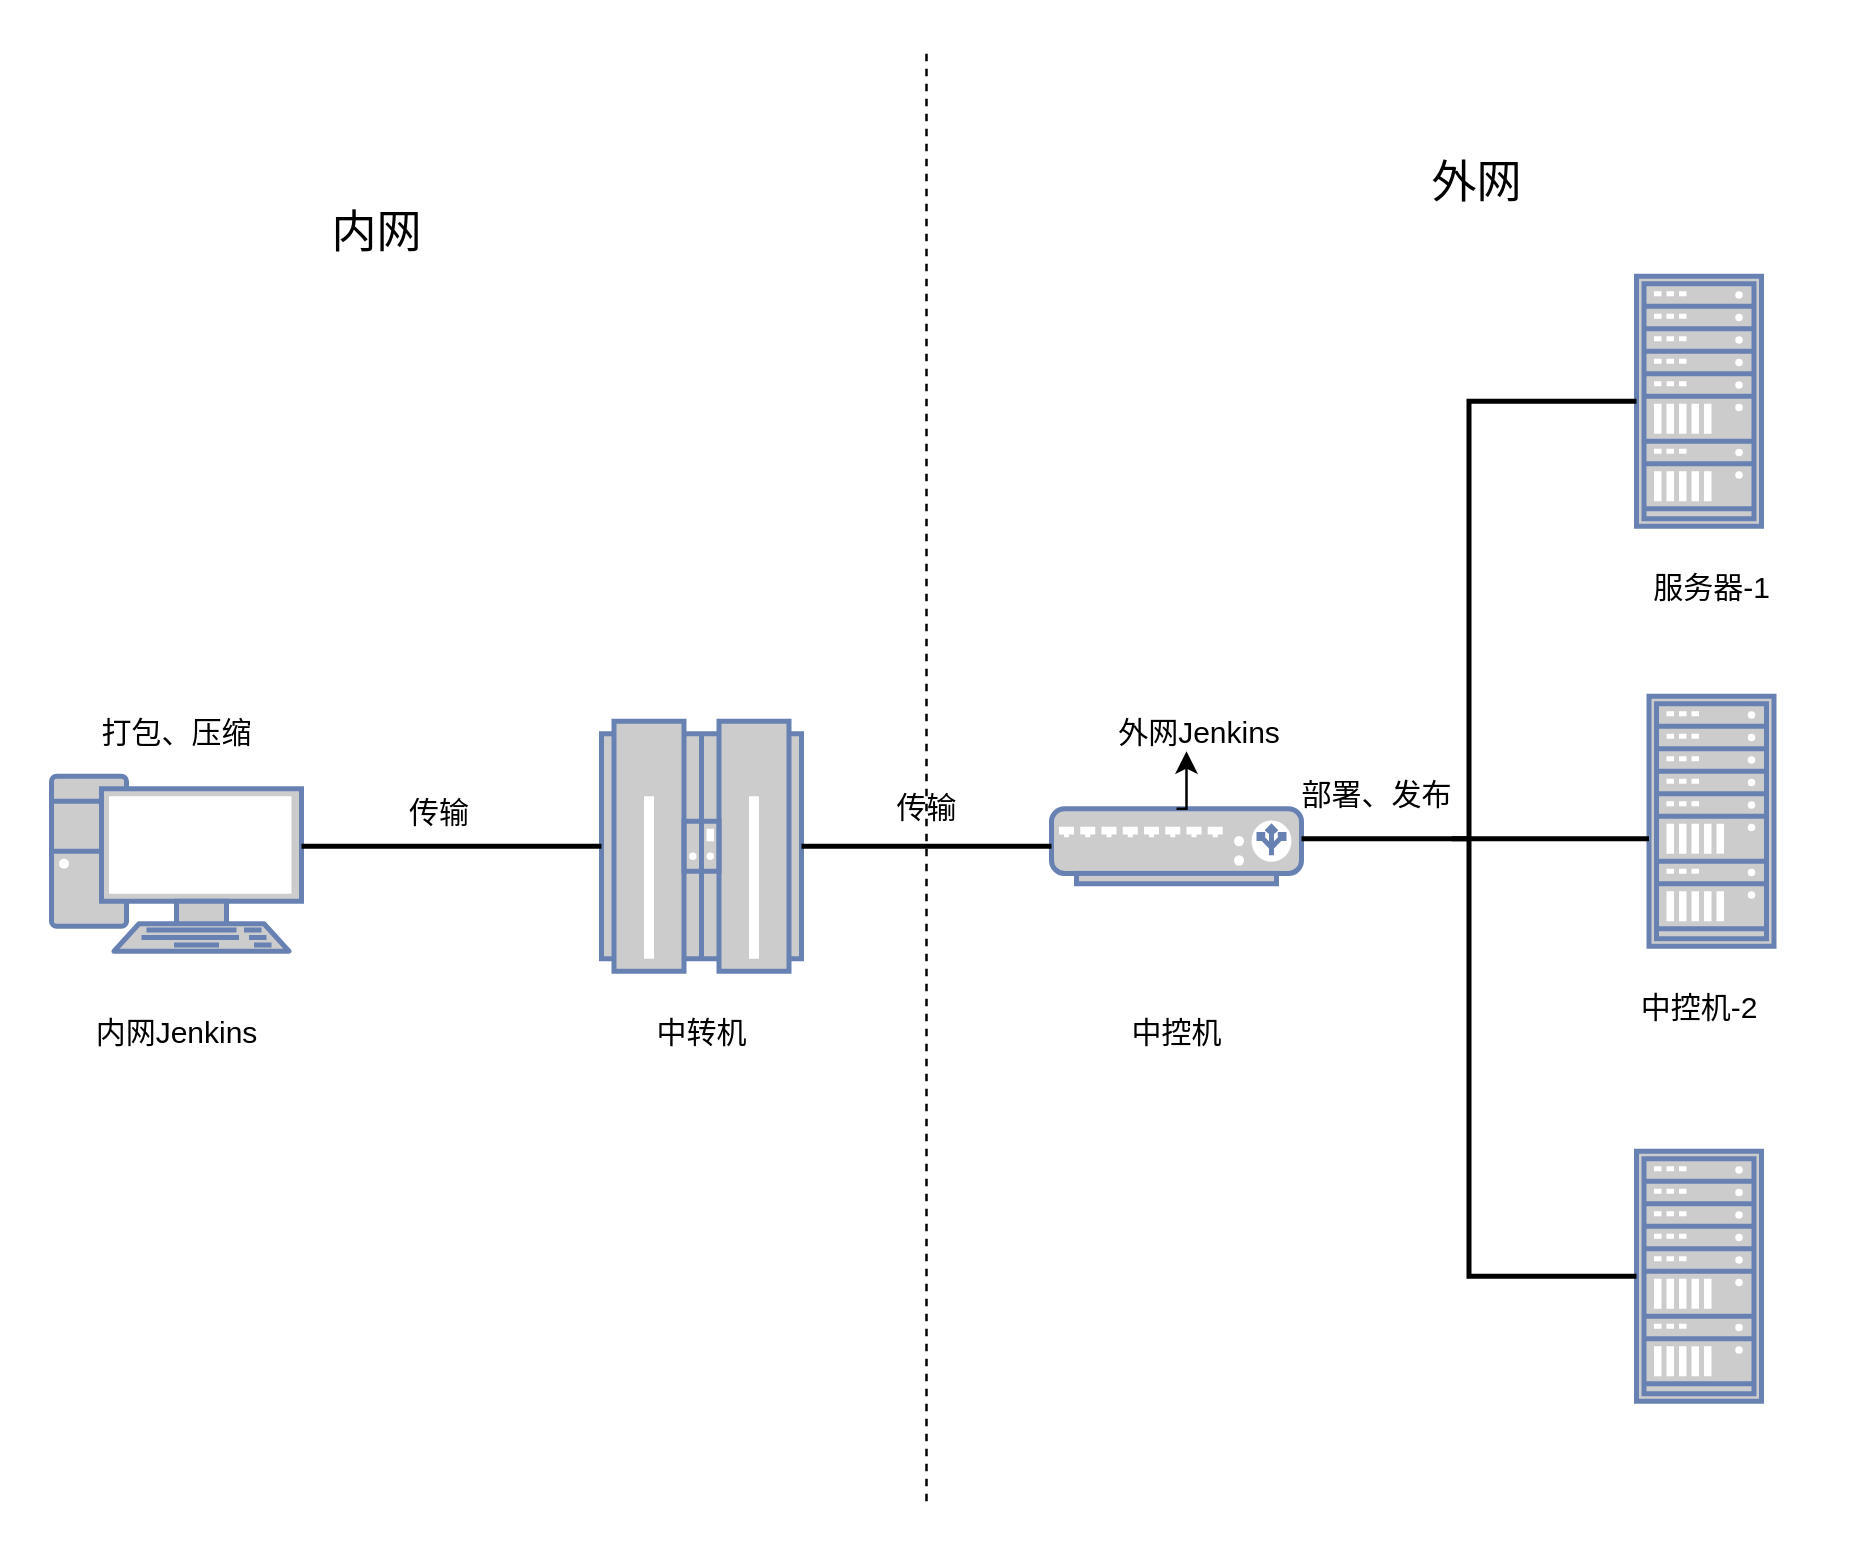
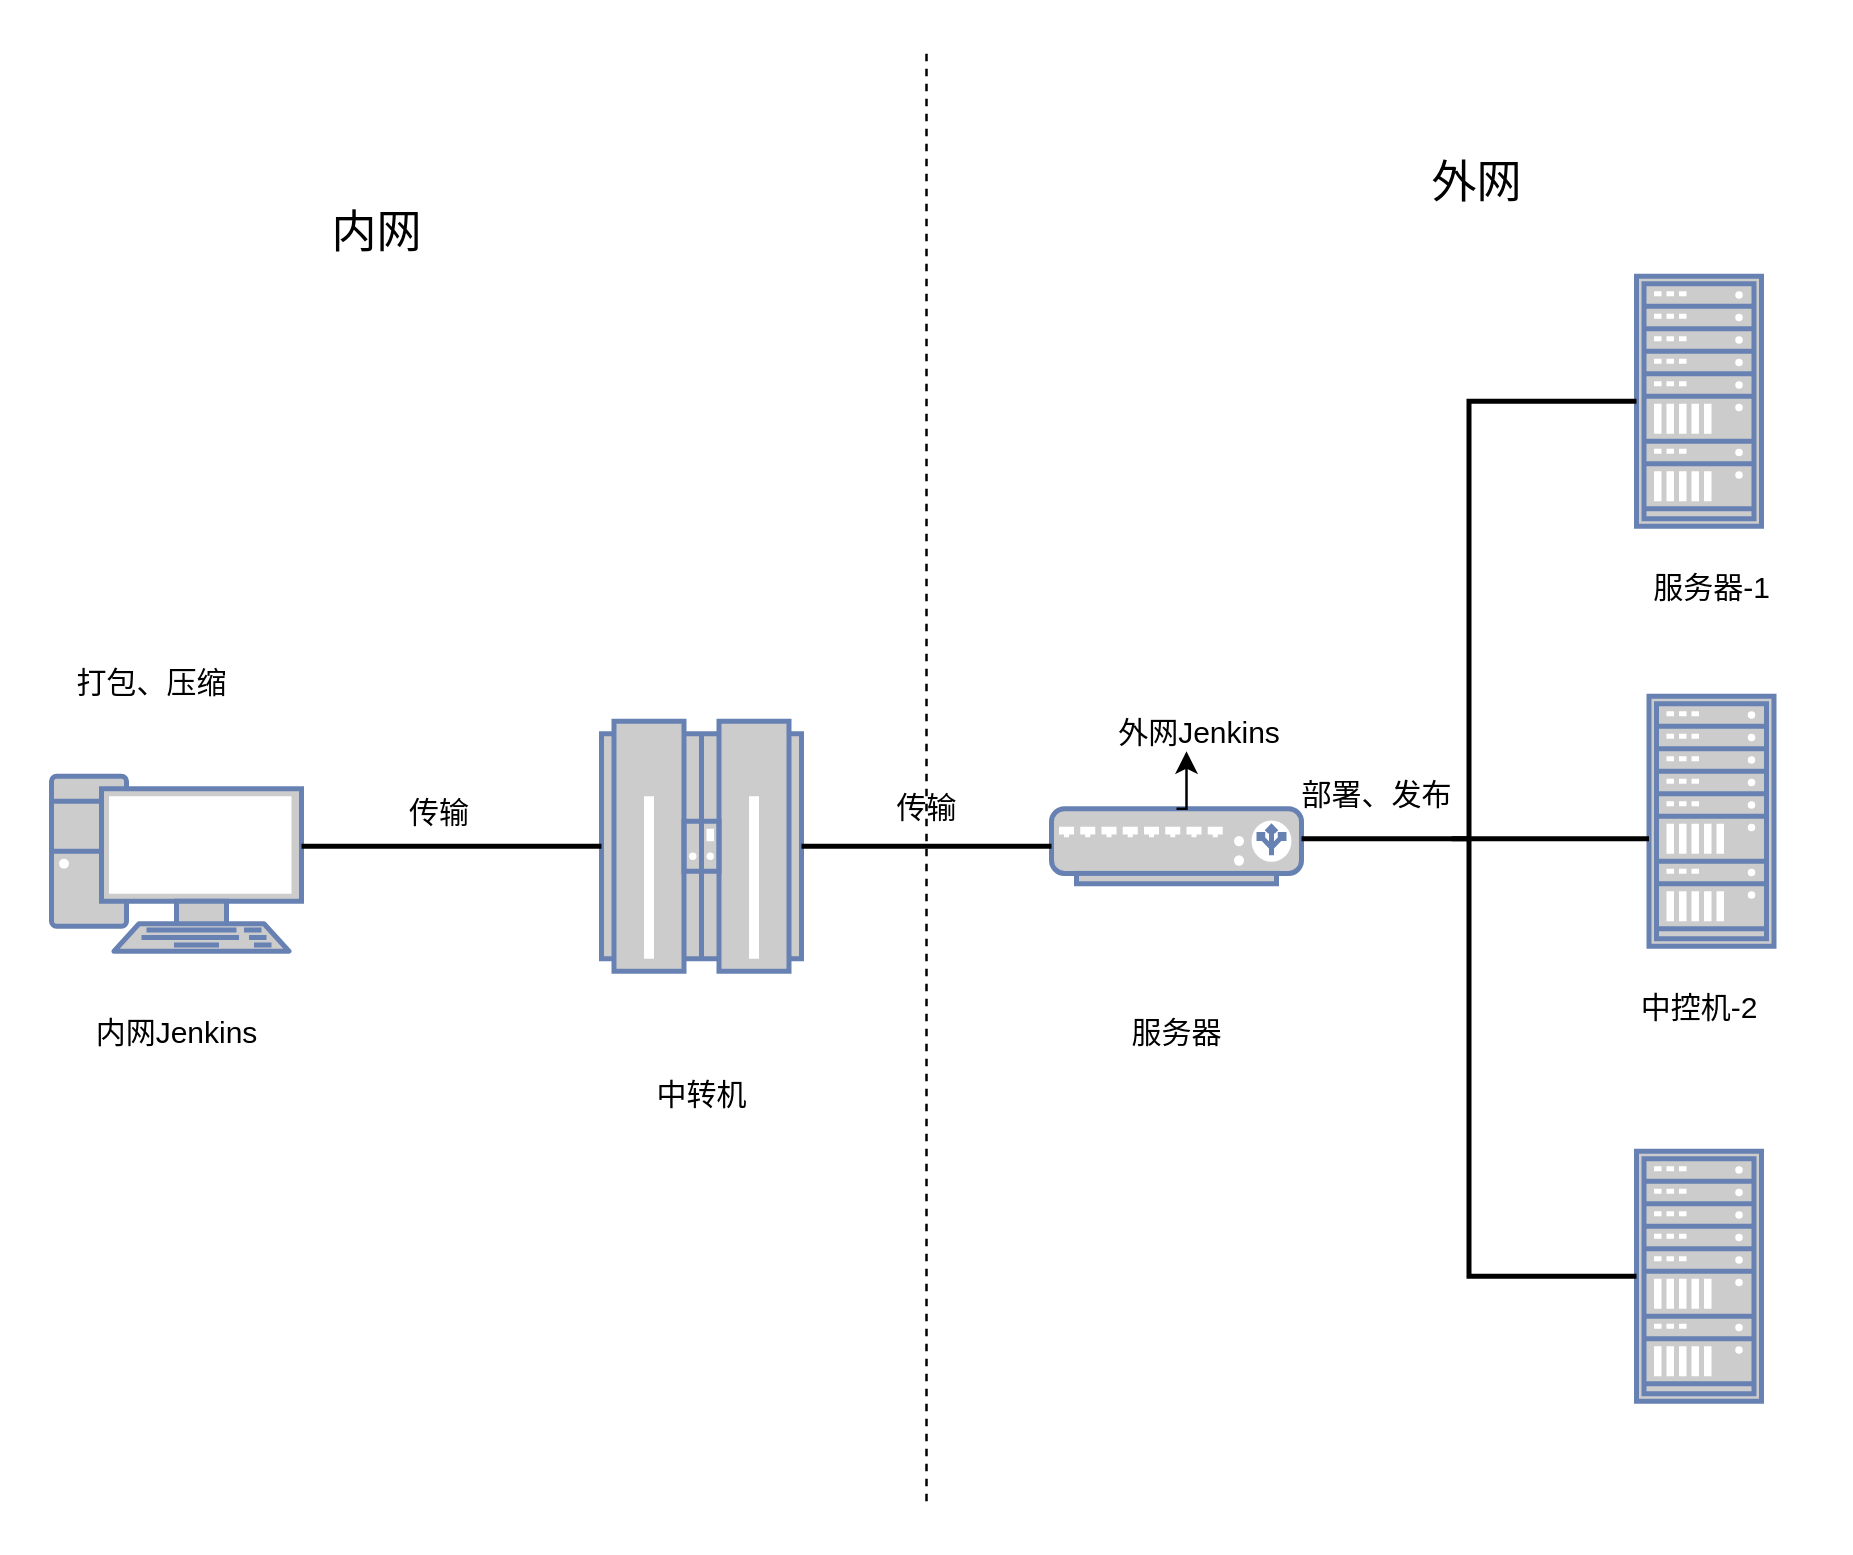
node "打包、压缩": moved (176, 734) -> (151, 684)
node "中转机": moved (701, 1034) -> (701, 1096)
node "中控机": label "中控机" -> "服务器"
